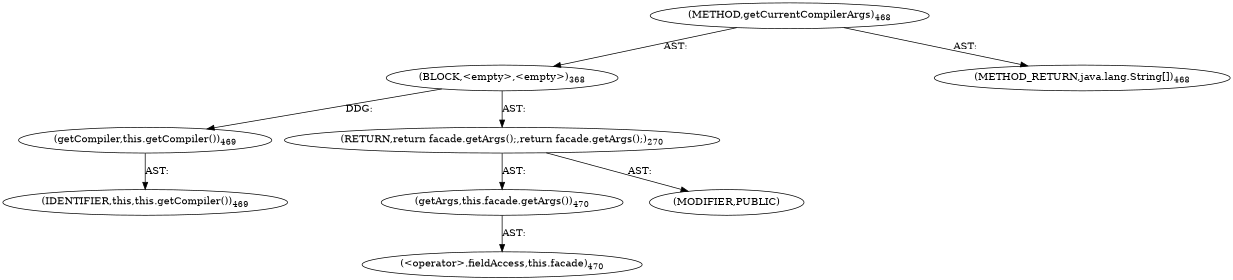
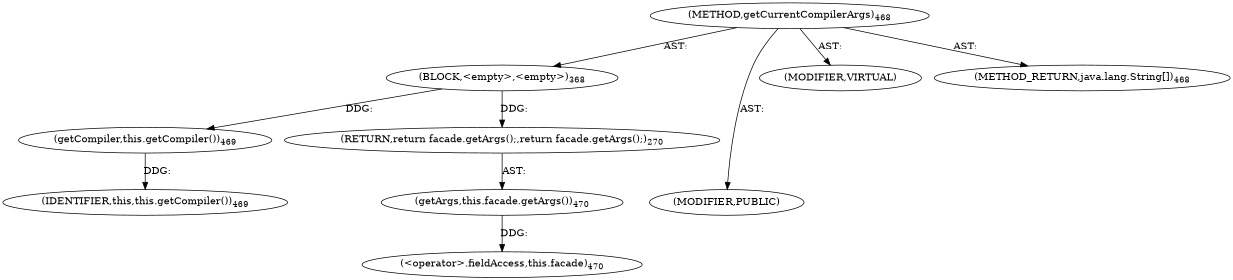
node "(MODIFIER,VIRTUAL)": added
edge "(BLOCK,<empty>,<empty>)" -> "(RETURN,return facade.getArgs();,return facade.getArgs();)": label "AST: " -> "DDG: "
edge "(getCompiler,this.getCompiler())" -> "(IDENTIFIER,this,this.getCompiler())": label "AST: " -> "DDG: "
edge "(RETURN,return facade.getArgs();,return facade.getArgs();)" -> "(MODIFIER,PUBLIC)": now "(METHOD,getCurrentCompilerArgs)" -> "(MODIFIER,PUBLIC)"
edge "(getArgs,this.facade.getArgs())" -> "(<operator>.fieldAccess,this.facade)": label "AST: " -> "DDG: "
